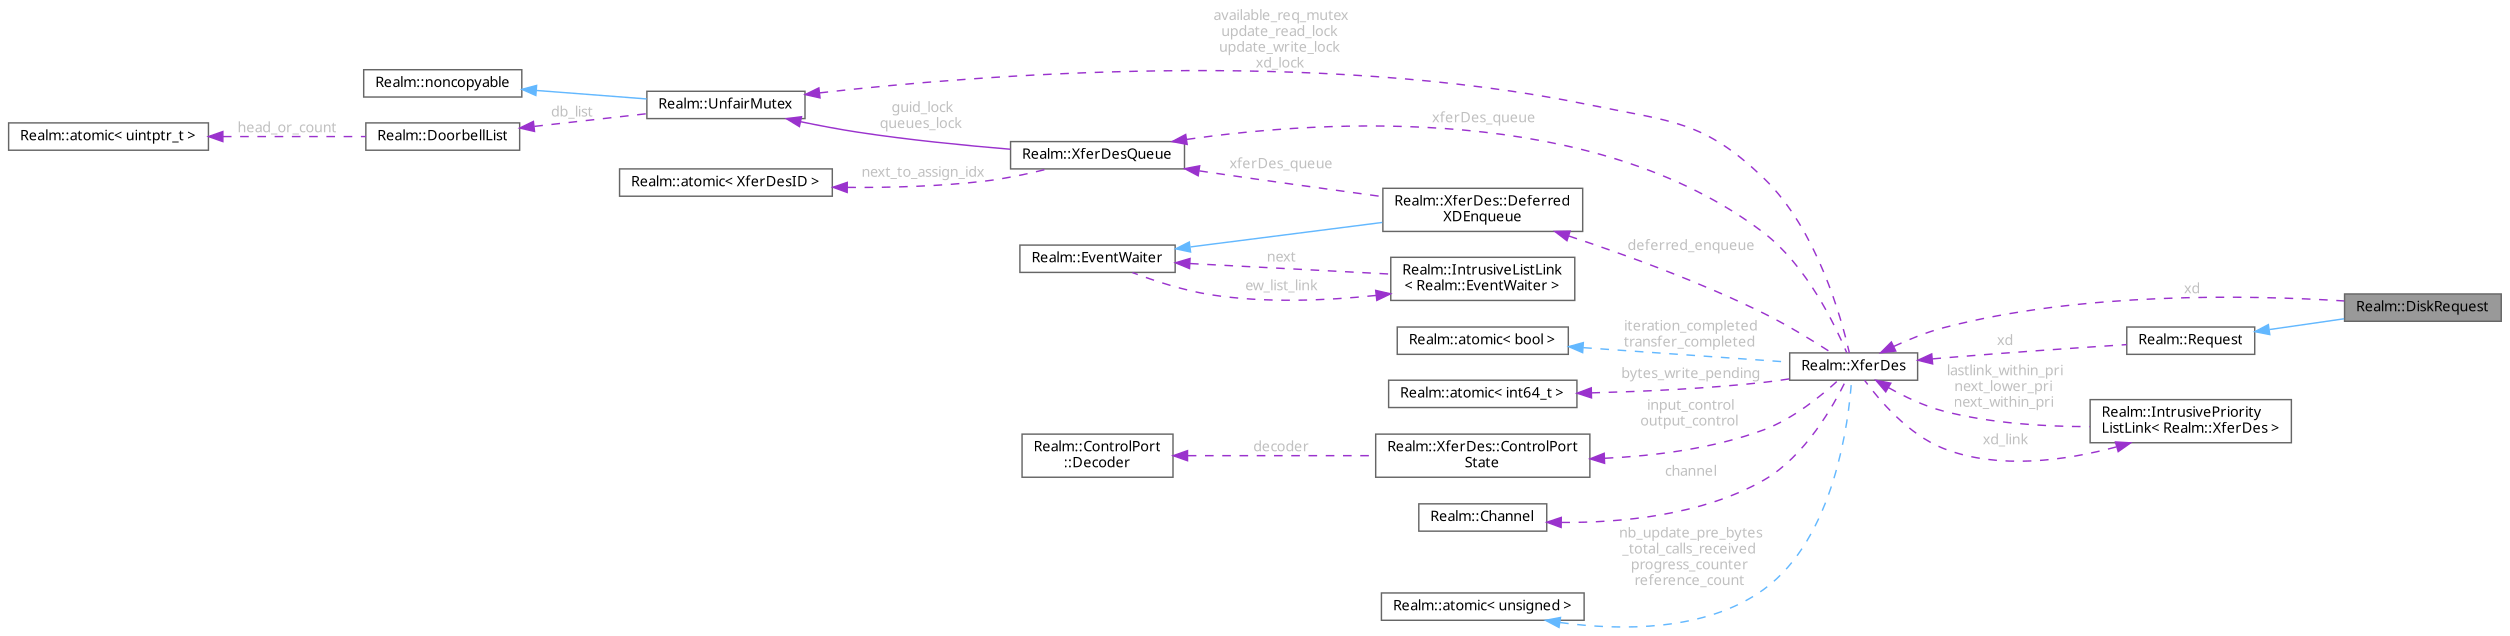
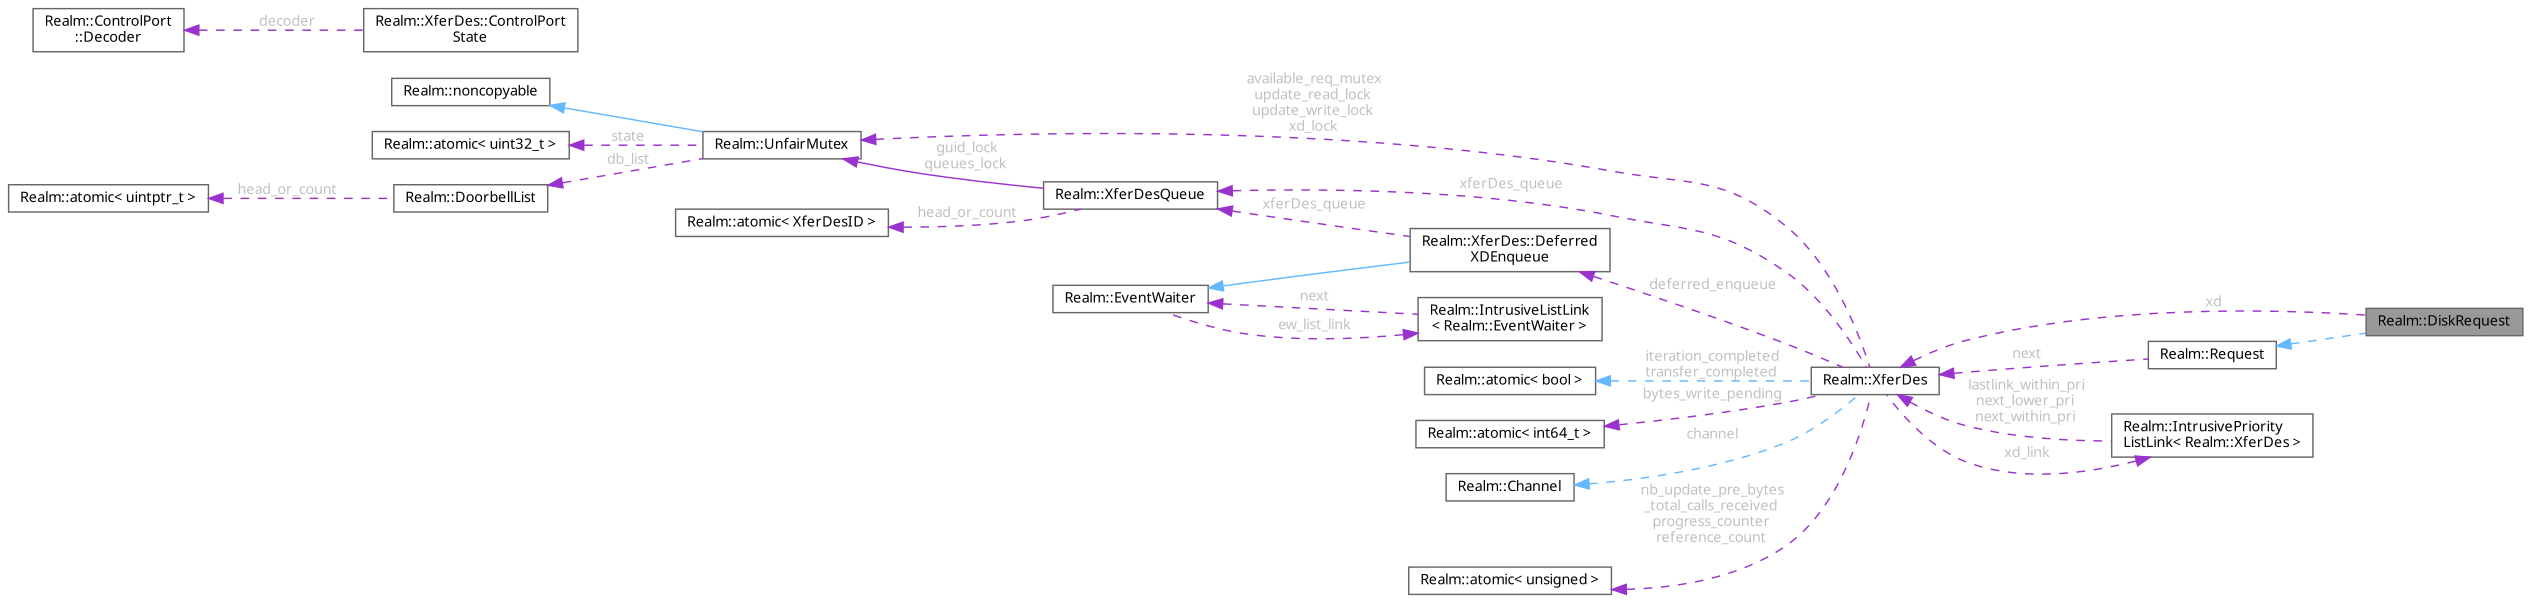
node "Realm::atomic< uint32_t >": added
edge "Realm::XferDesQueue" -> "Realm::atomic< XferDesID >": label " next_to_assign_idx" -> " head_or_count"
edge "Realm::DiskRequest" -> "Realm::Request": style solid -> dashed
edge "Realm::Request" -> "Realm::XferDes": label " xd" -> " next"
edge "Realm::XferDes" -> "Realm::XferDes::ControlPort State": removed, label "input_control output_control"
edge "Realm::XferDes" -> "Realm::Channel": color darkorchid3 -> steelblue1
edge "Realm::XferDes" -> "Realm::atomic< unsigned >": color steelblue1 -> darkorchid3
